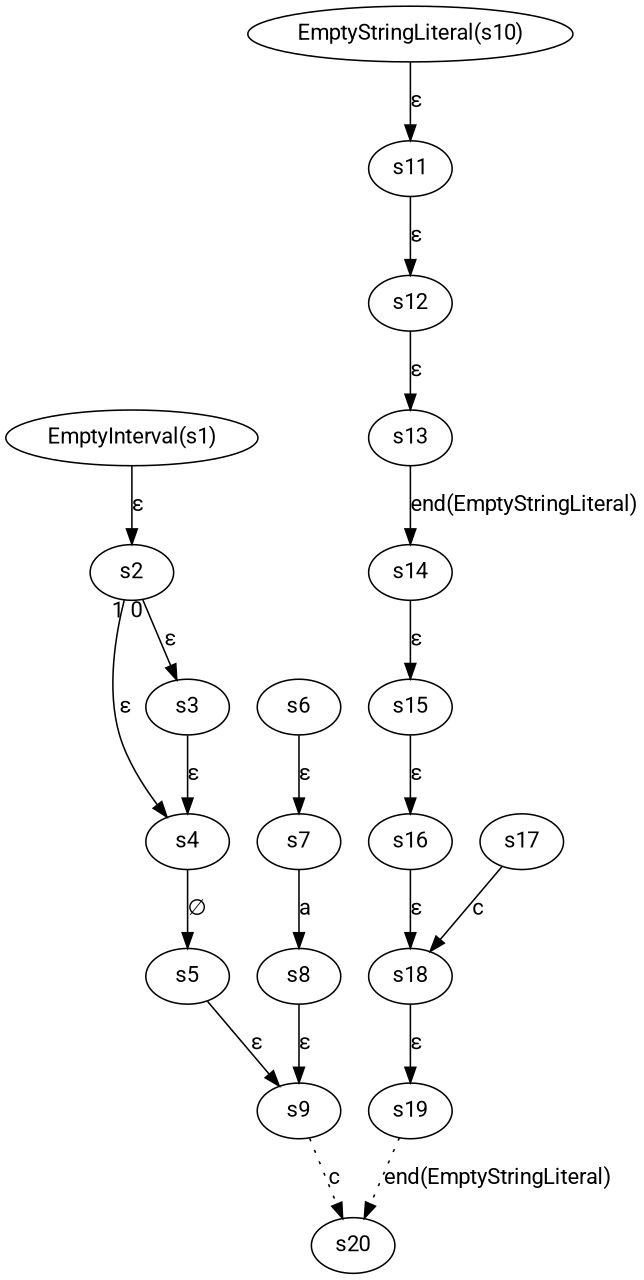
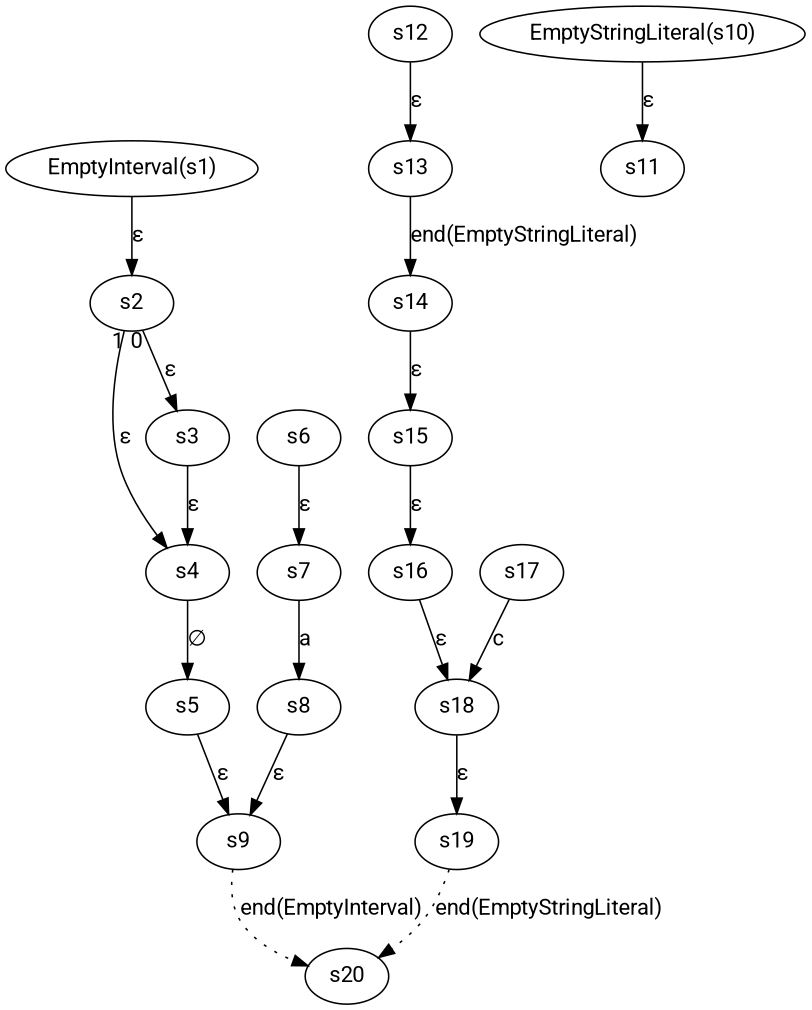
edge "s11" -> "s12": removed, label "ε"
edge "s9" -> "s20": label "c" -> "end(EmptyInterval)"
